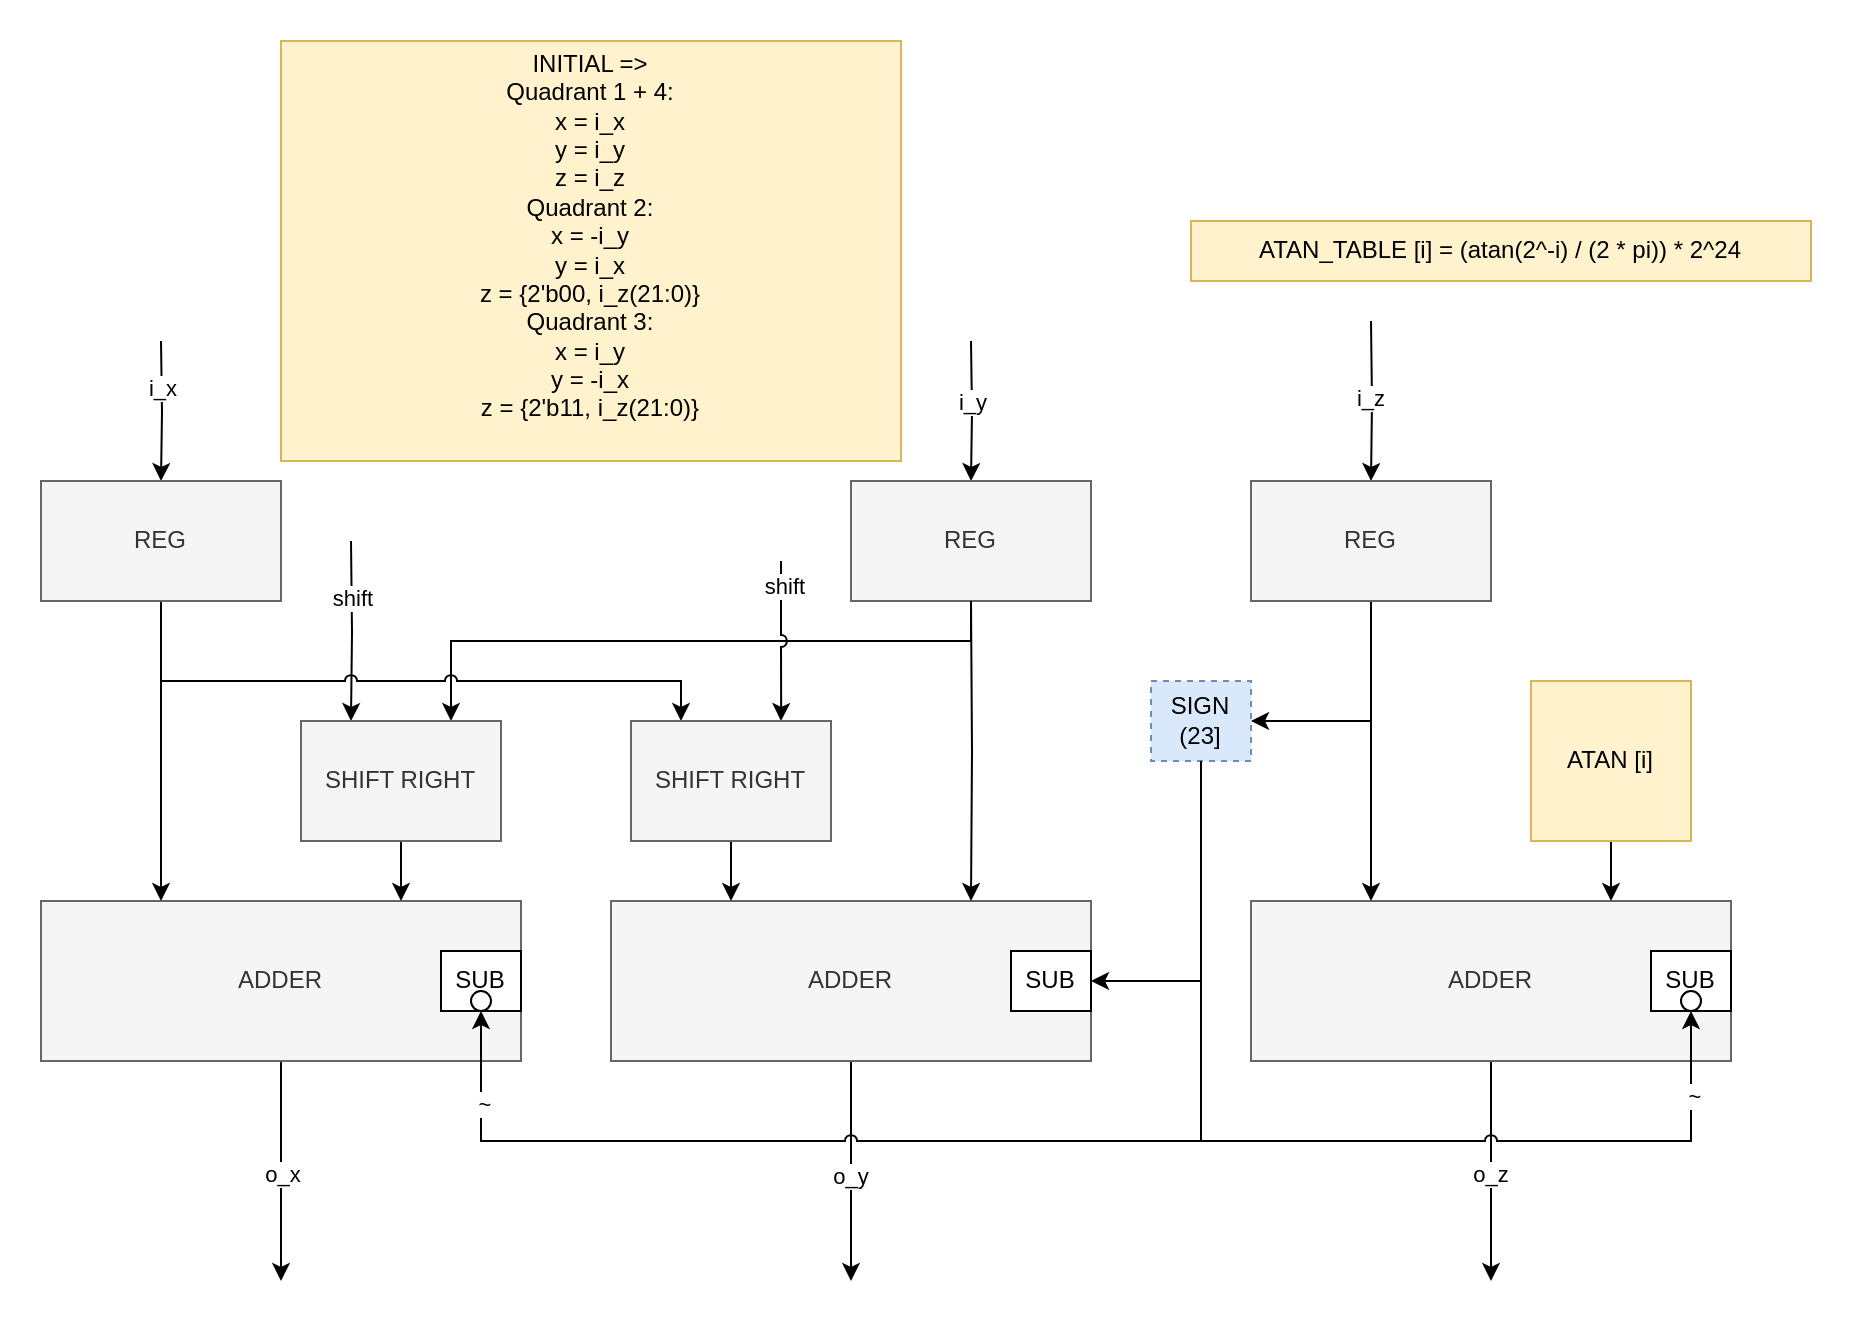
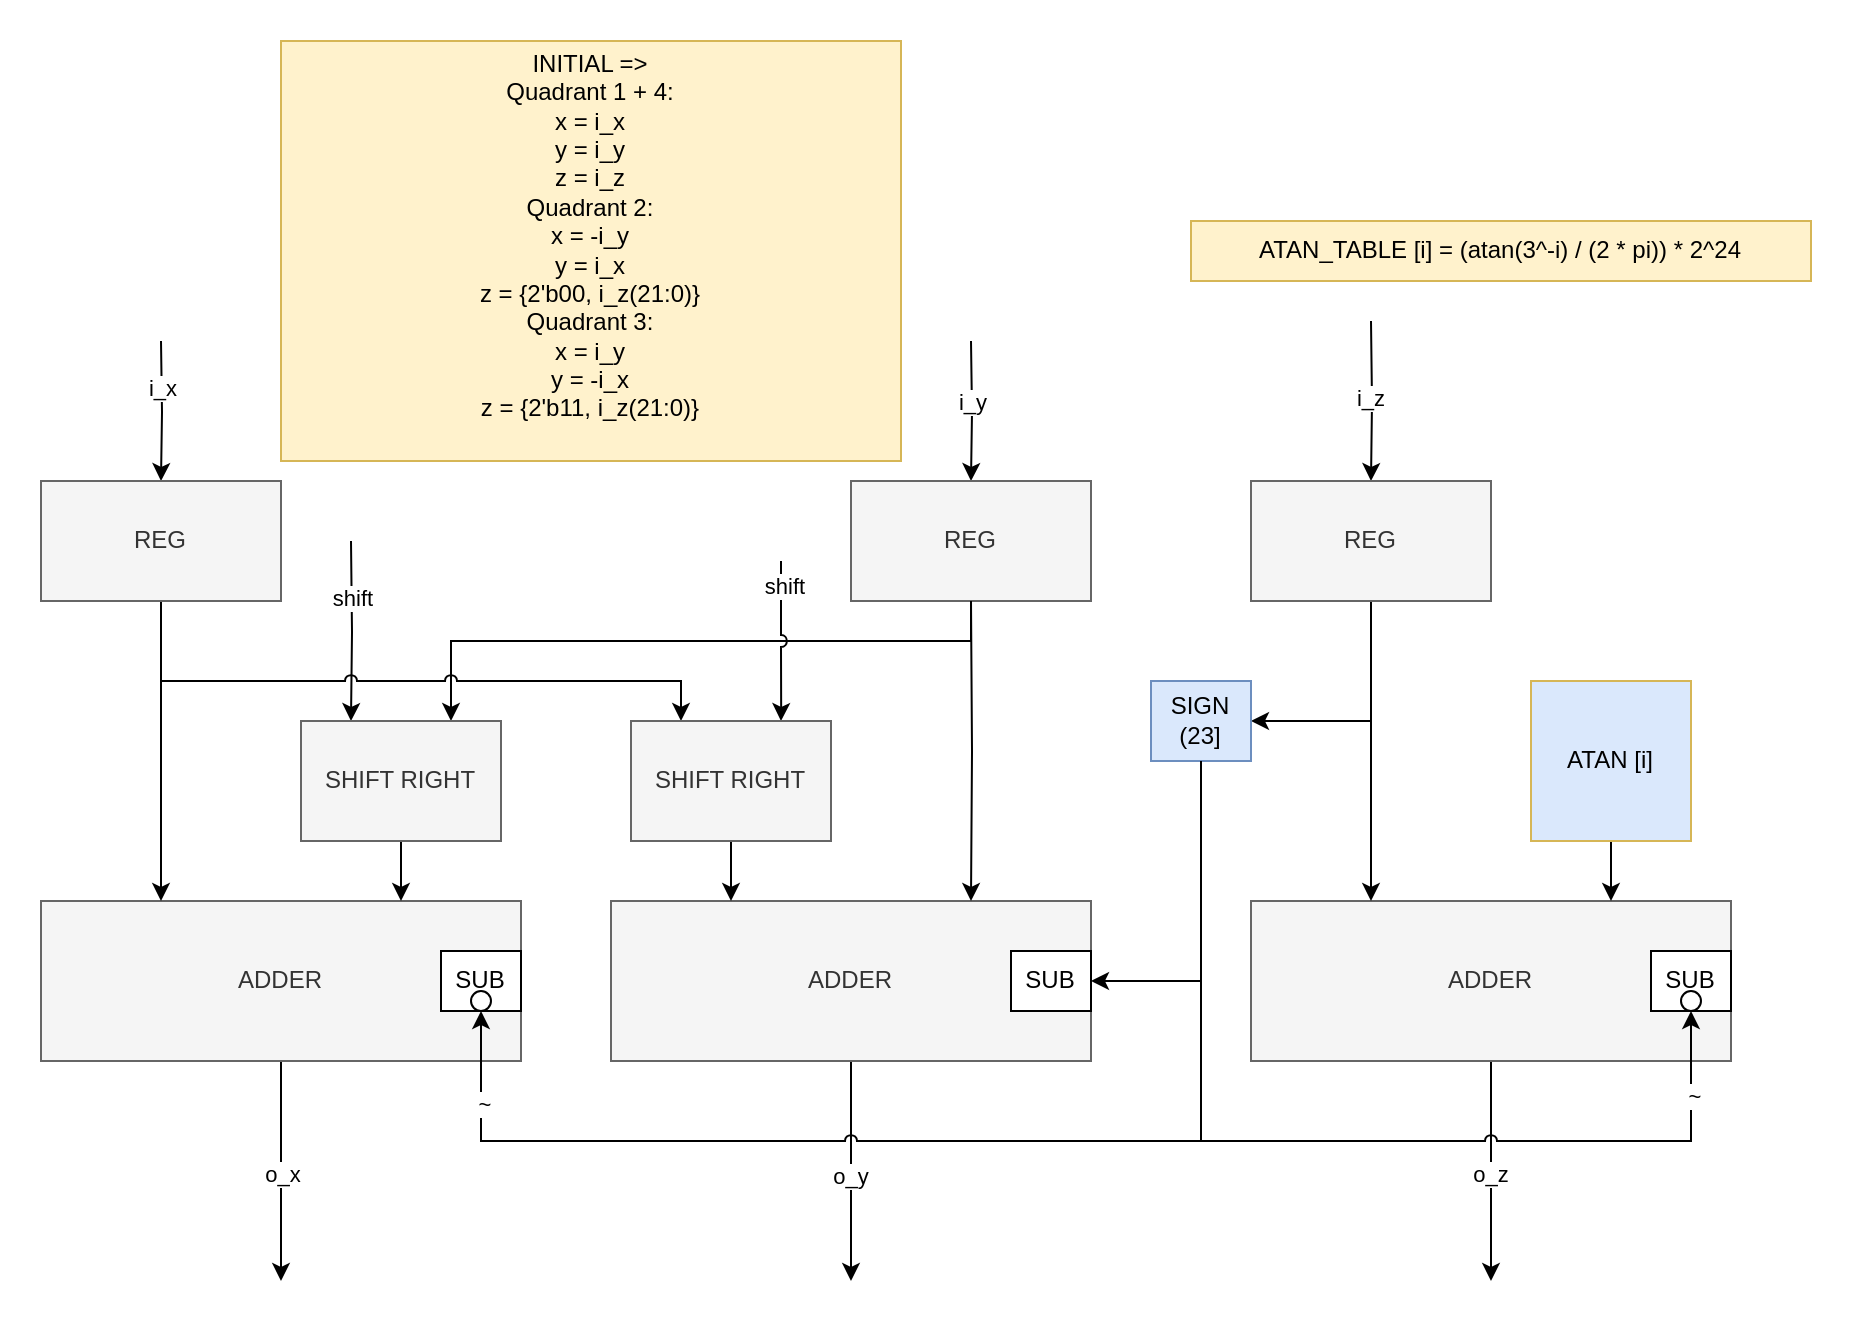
node "ATAN_TABLE [i] = (atan(2^-i) / (2 * pi)) * 2^24": label "ATAN_TABLE [i] = (atan(2^-i) / (2 * pi)) * 2^24" -> "ATAN_TABLE [i] = (atan(3^-i) / (2 * pi)) * 2^24"
node "SIGN (23]": style dashed -> solid
node "ATAN [i]": fillcolor #fff2cc -> #dae8fc
